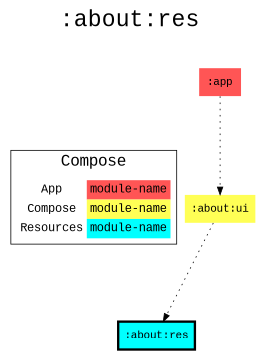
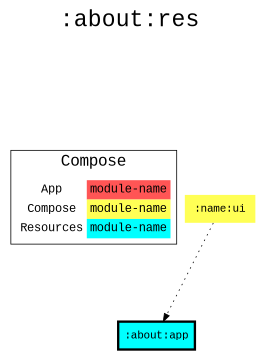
node ":app": removed
node ":about:ui": label ":about:ui" -> ":name:ui"
node ":about:res": label ":about:res" -> ":about:app"
